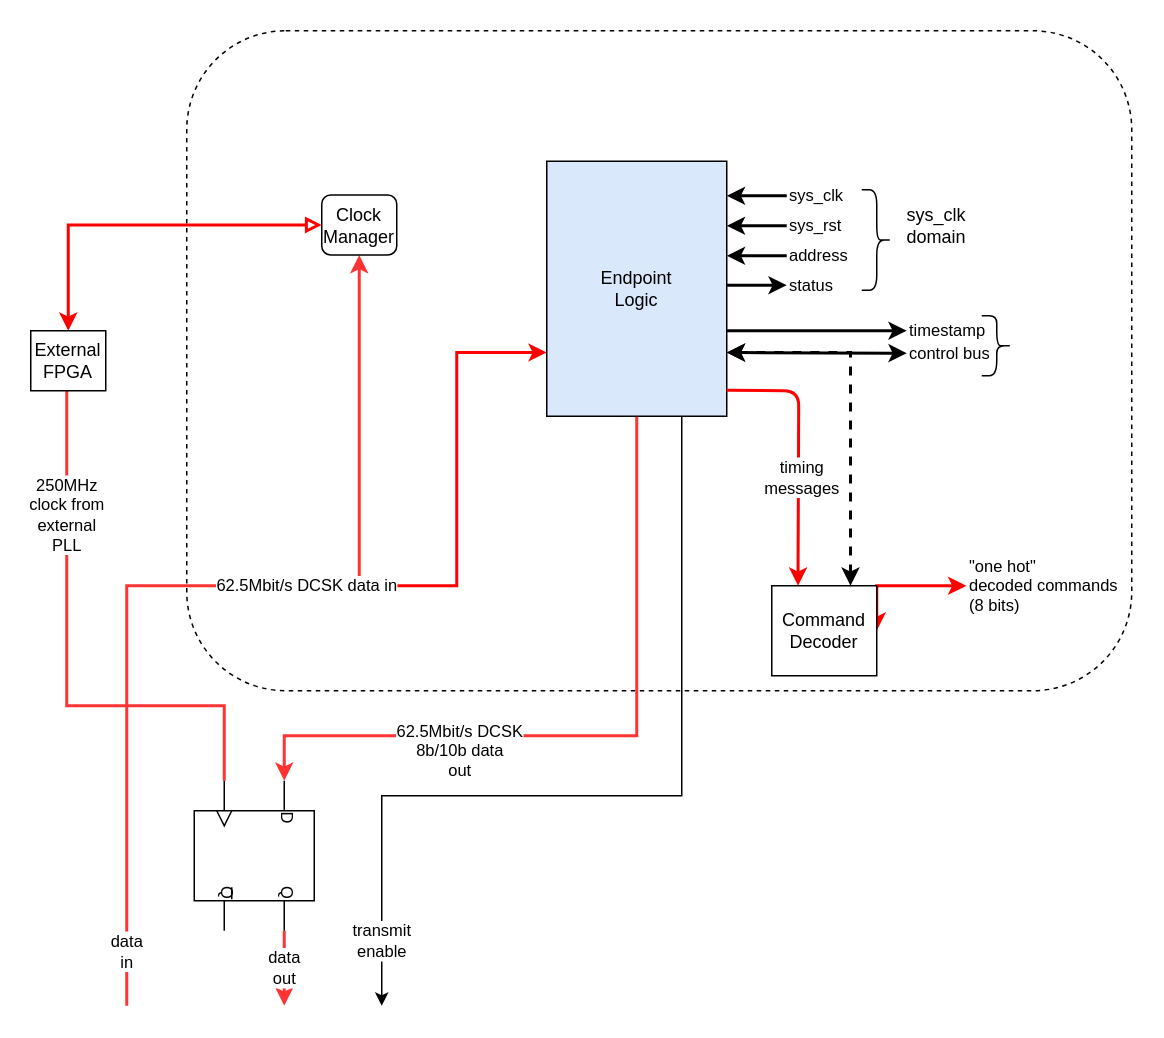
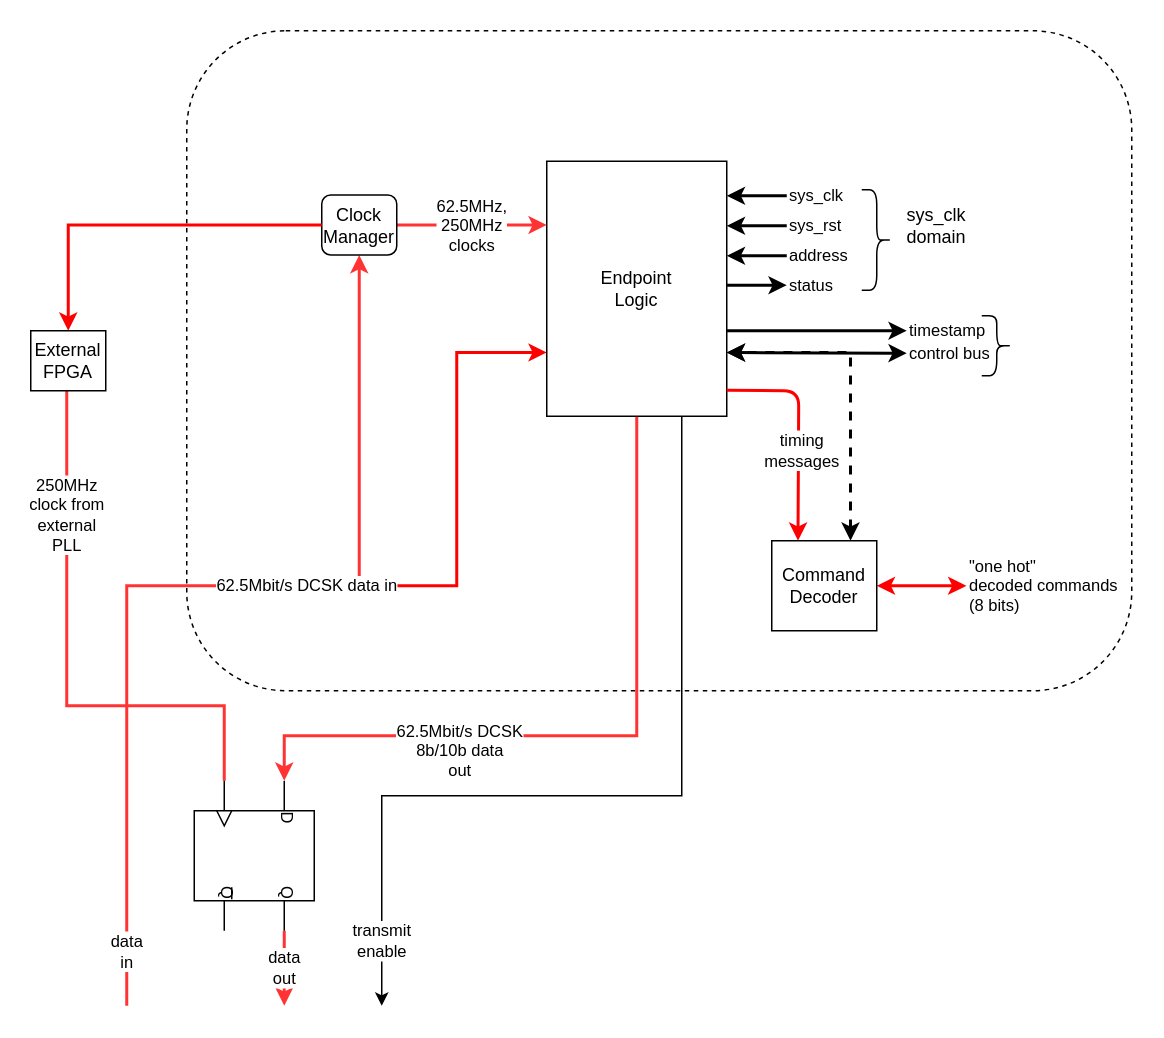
edge "Clock Manager" -- "External FPGA": arrowhead block -> none
edge "Clock Manager" -> "Endpoint Logic": added, label "62.5MHz, 250MHz clocks"
node "Endpoint Logic": fillcolor #dae8fc -> #ffffff
node "Command Decoder": moved (824, 631) -> (824, 586)
